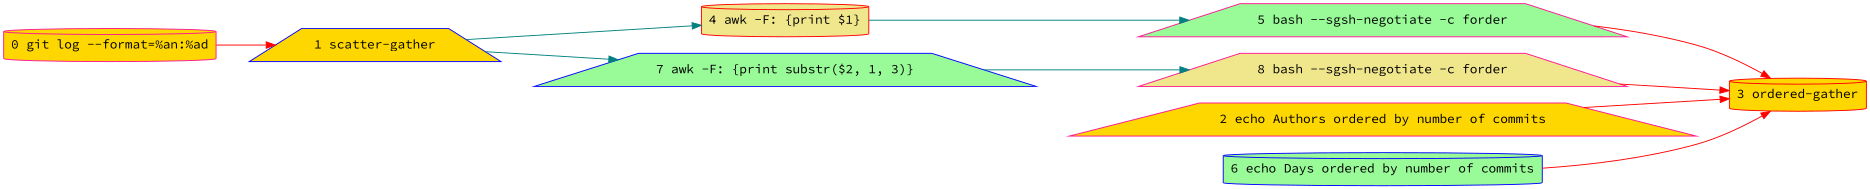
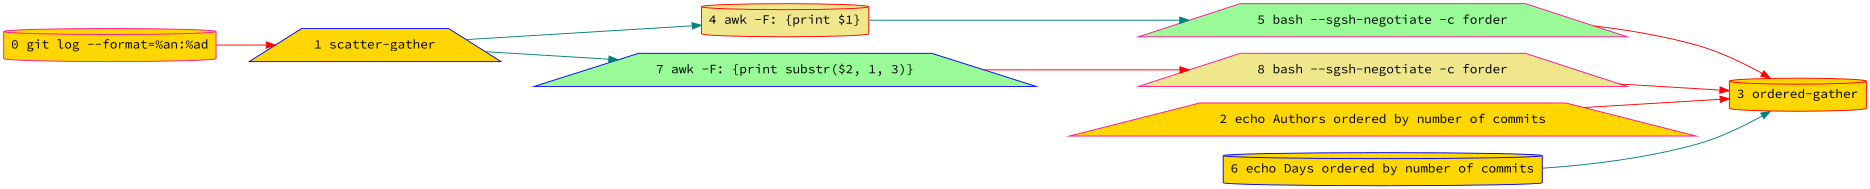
edge "7 awk -F: {print substr($2, 1, 3)}" -> "8 bash --sgsh-negotiate -c forder": color teal -> red
edge "6 echo Days ordered by number of commits" -> "3 ordered-gather": color red -> teal
node "6 echo Days ordered by number of commits": fillcolor palegreen -> gold
